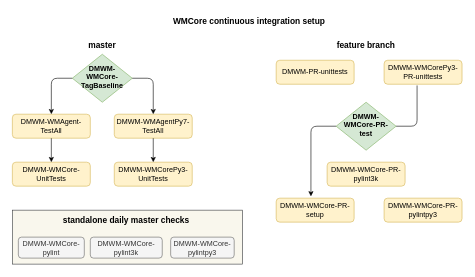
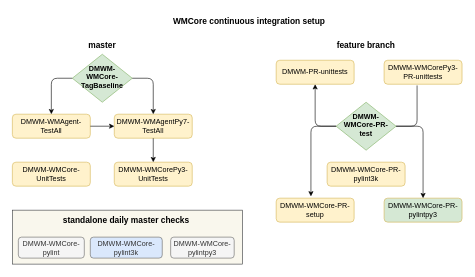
edge "DMWM-WMCore-PR-test" -> "DMWM-PR-unittests": added
edge "DMWM-WMCore-PR-test" -> "DMWM-WMCore-PR-pylintpy3": added
edge "DMWM-WMAgent-TestAll" -> "DMWM-WMCore-UnitTests": now "DMWM-WMAgent-TestAll" -> "DMWM-WMAgentPy7-TestAll"
node "DMWM-WMCore-PR-pylintpy3": fillcolor #fff2cc -> #d5e8d4
node "DMWM-WMCore-pylint3k": fillcolor #f5f5f5 -> #dae8fc
